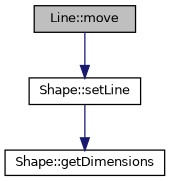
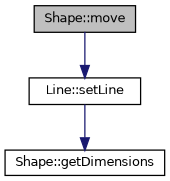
node "Line::move": label "Line::move" -> "Shape::move"
node "Shape::setLine": label "Shape::setLine" -> "Line::setLine"
